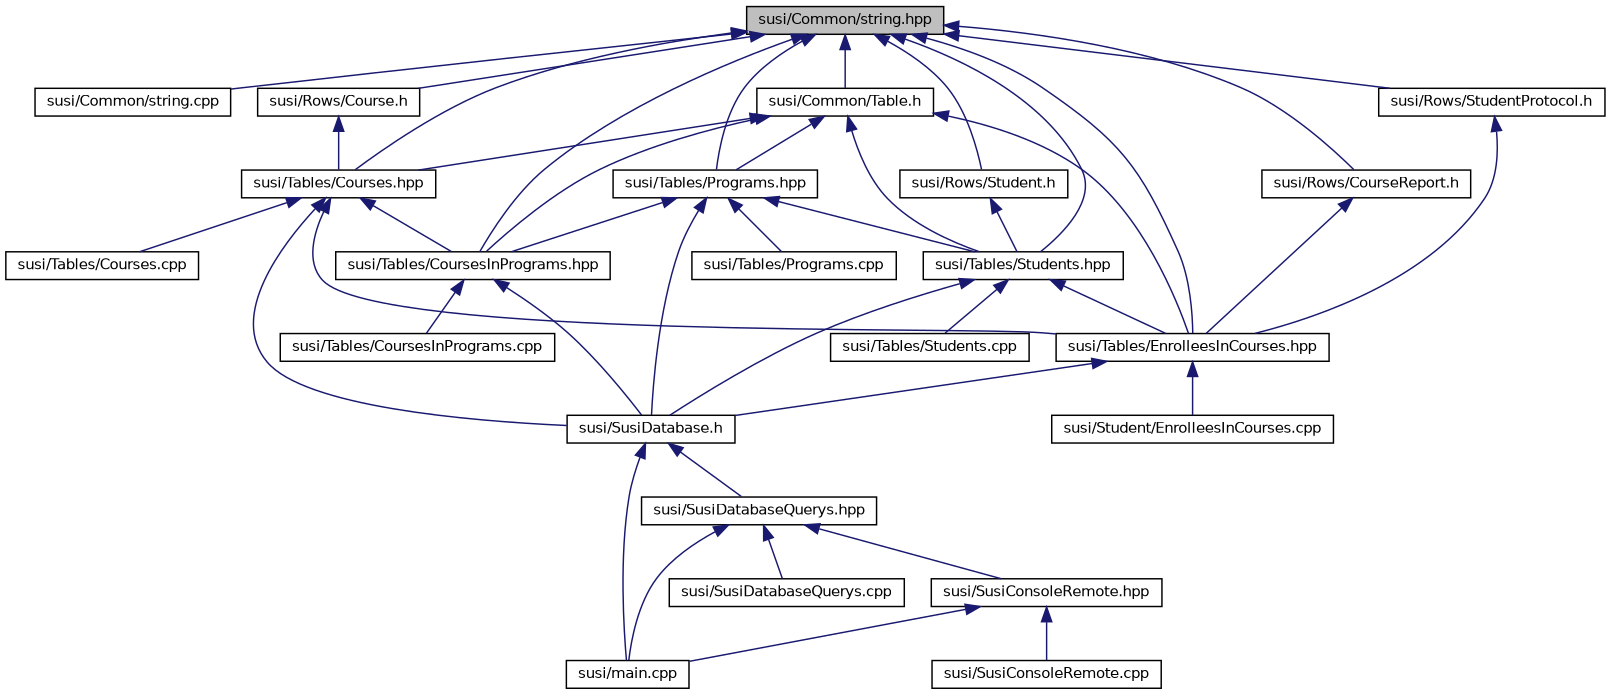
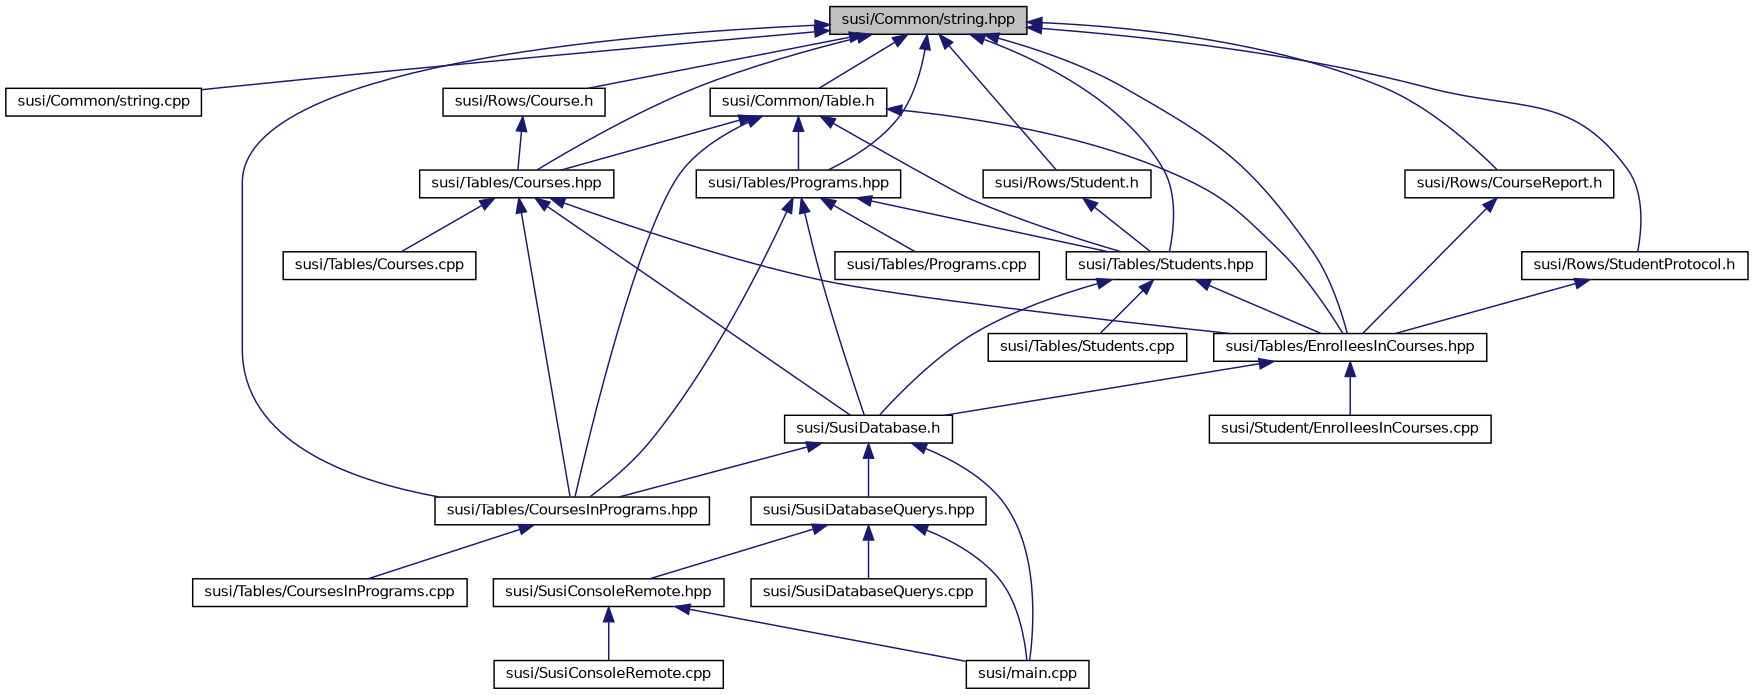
edge "susi/SusiDatabase.h" -> "susi/Tables/CoursesInPrograms.hpp": reversed
